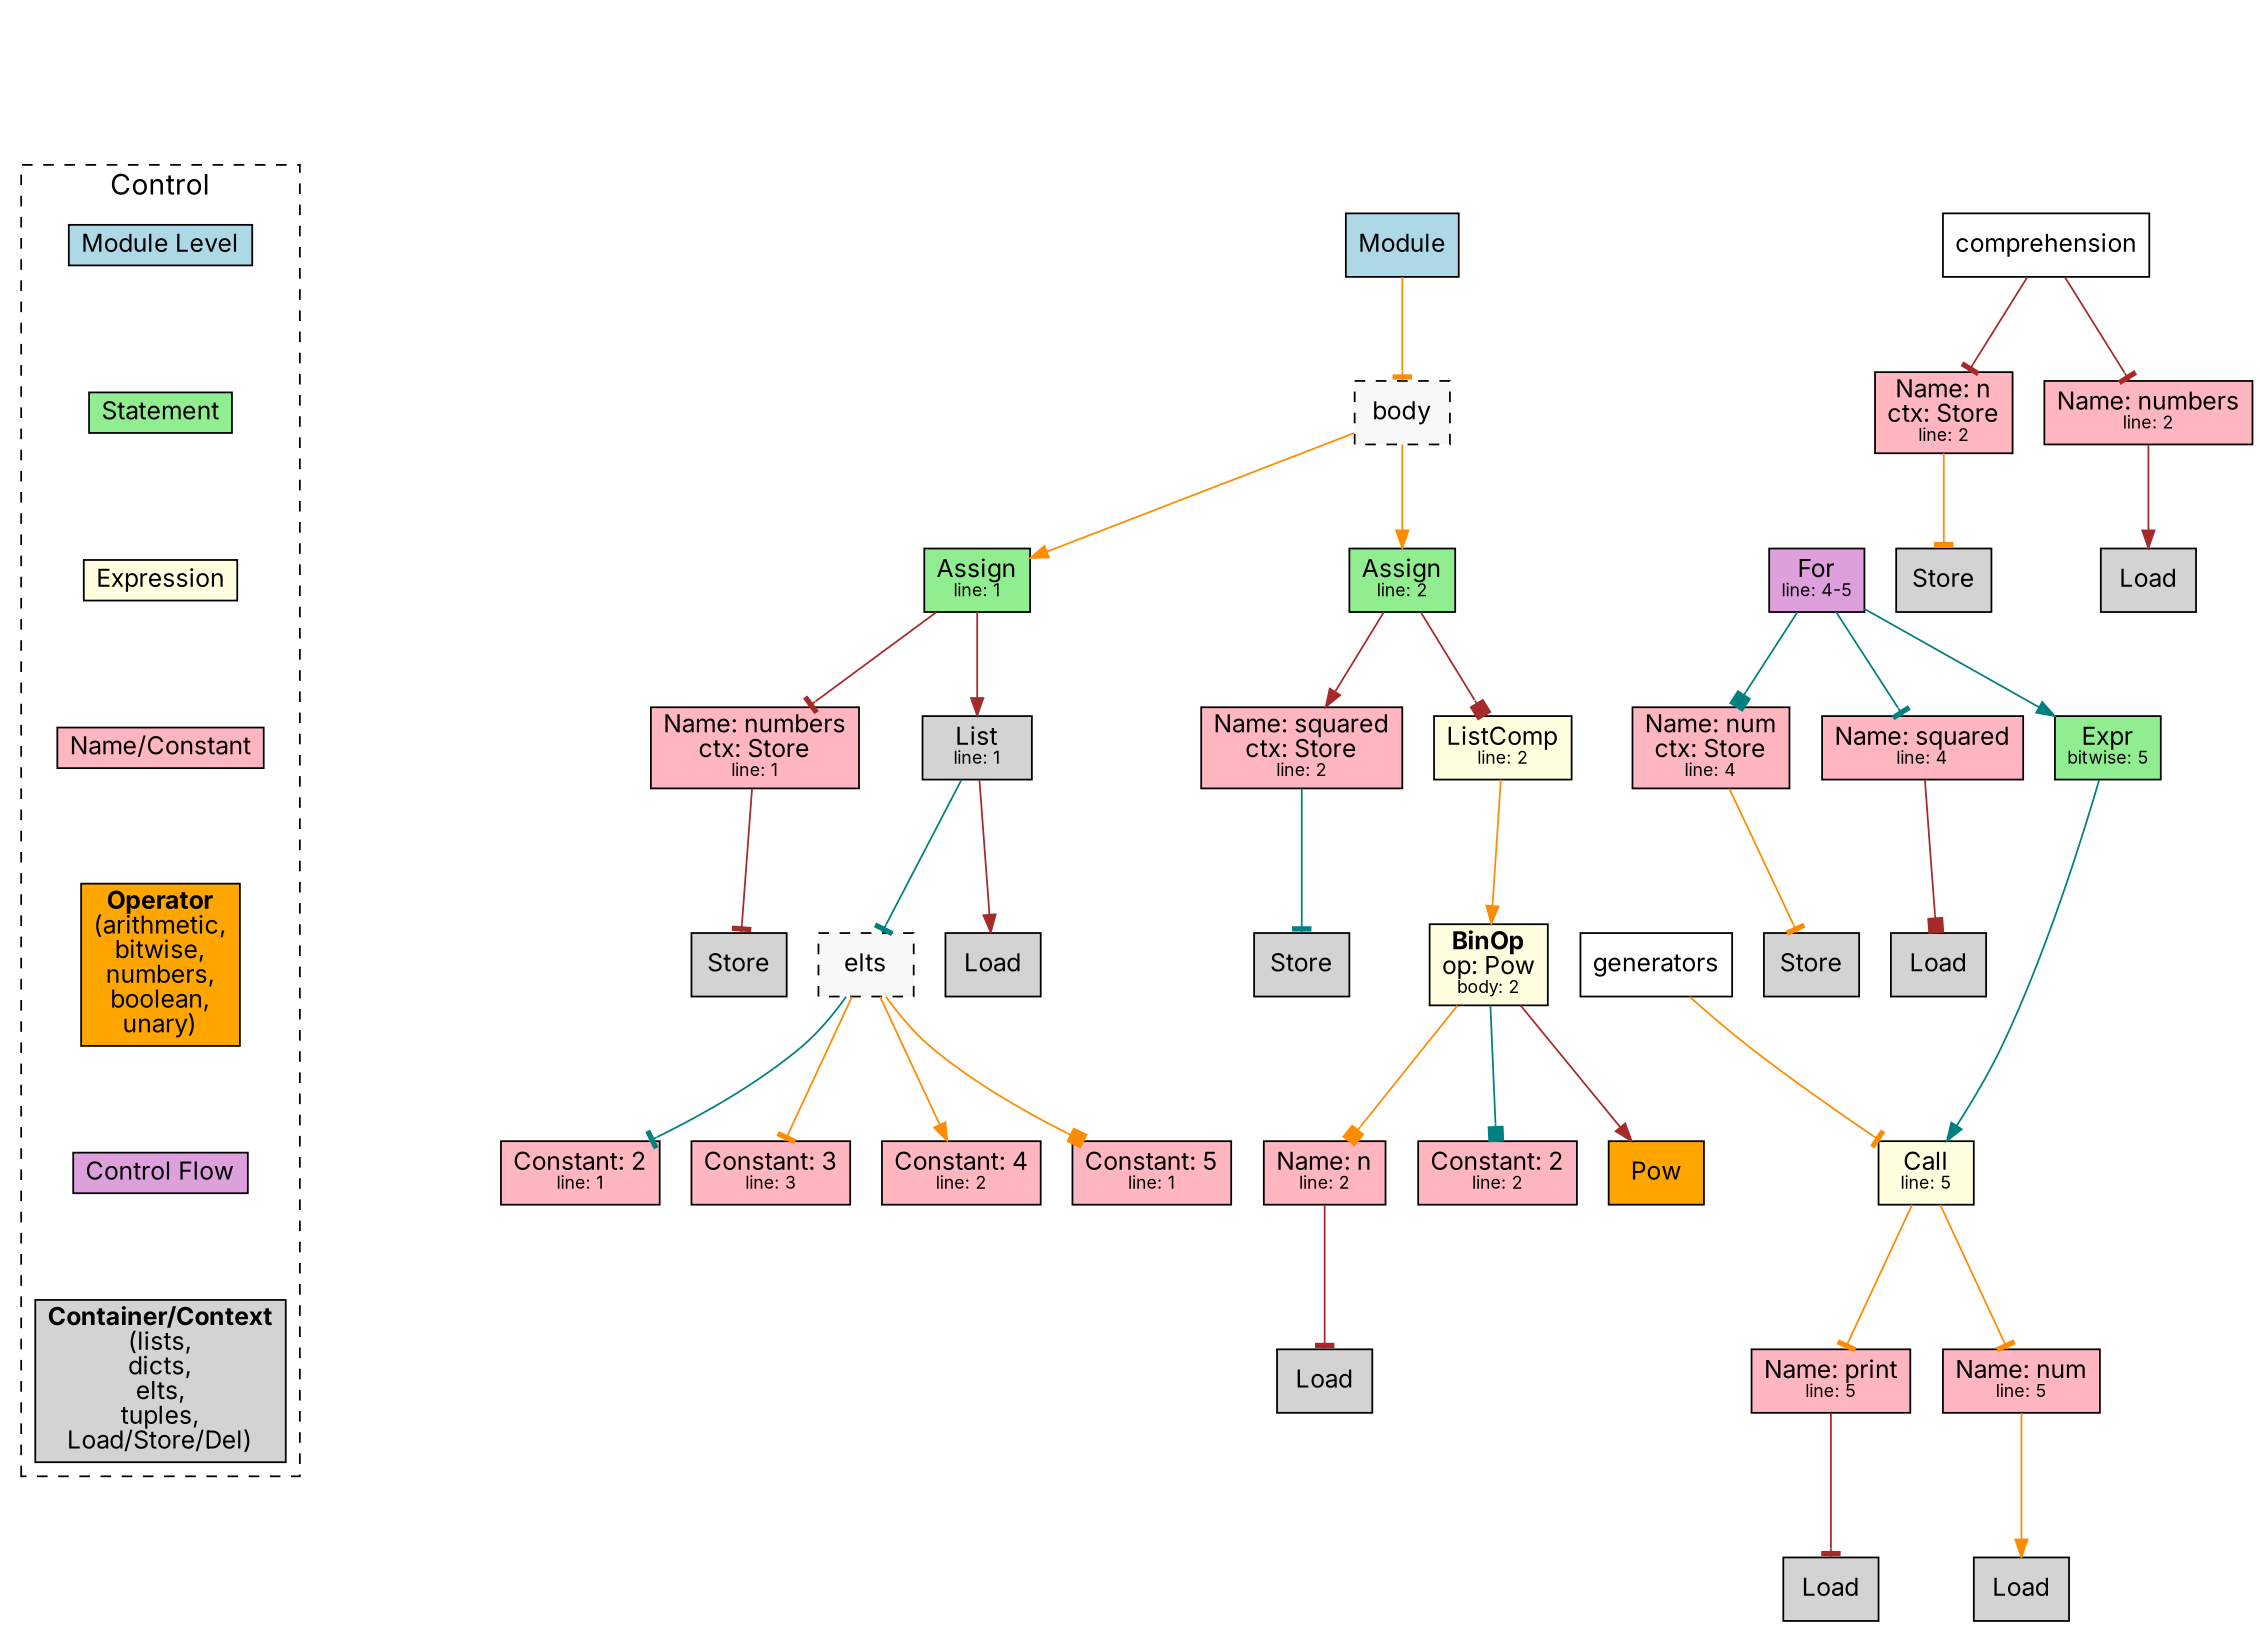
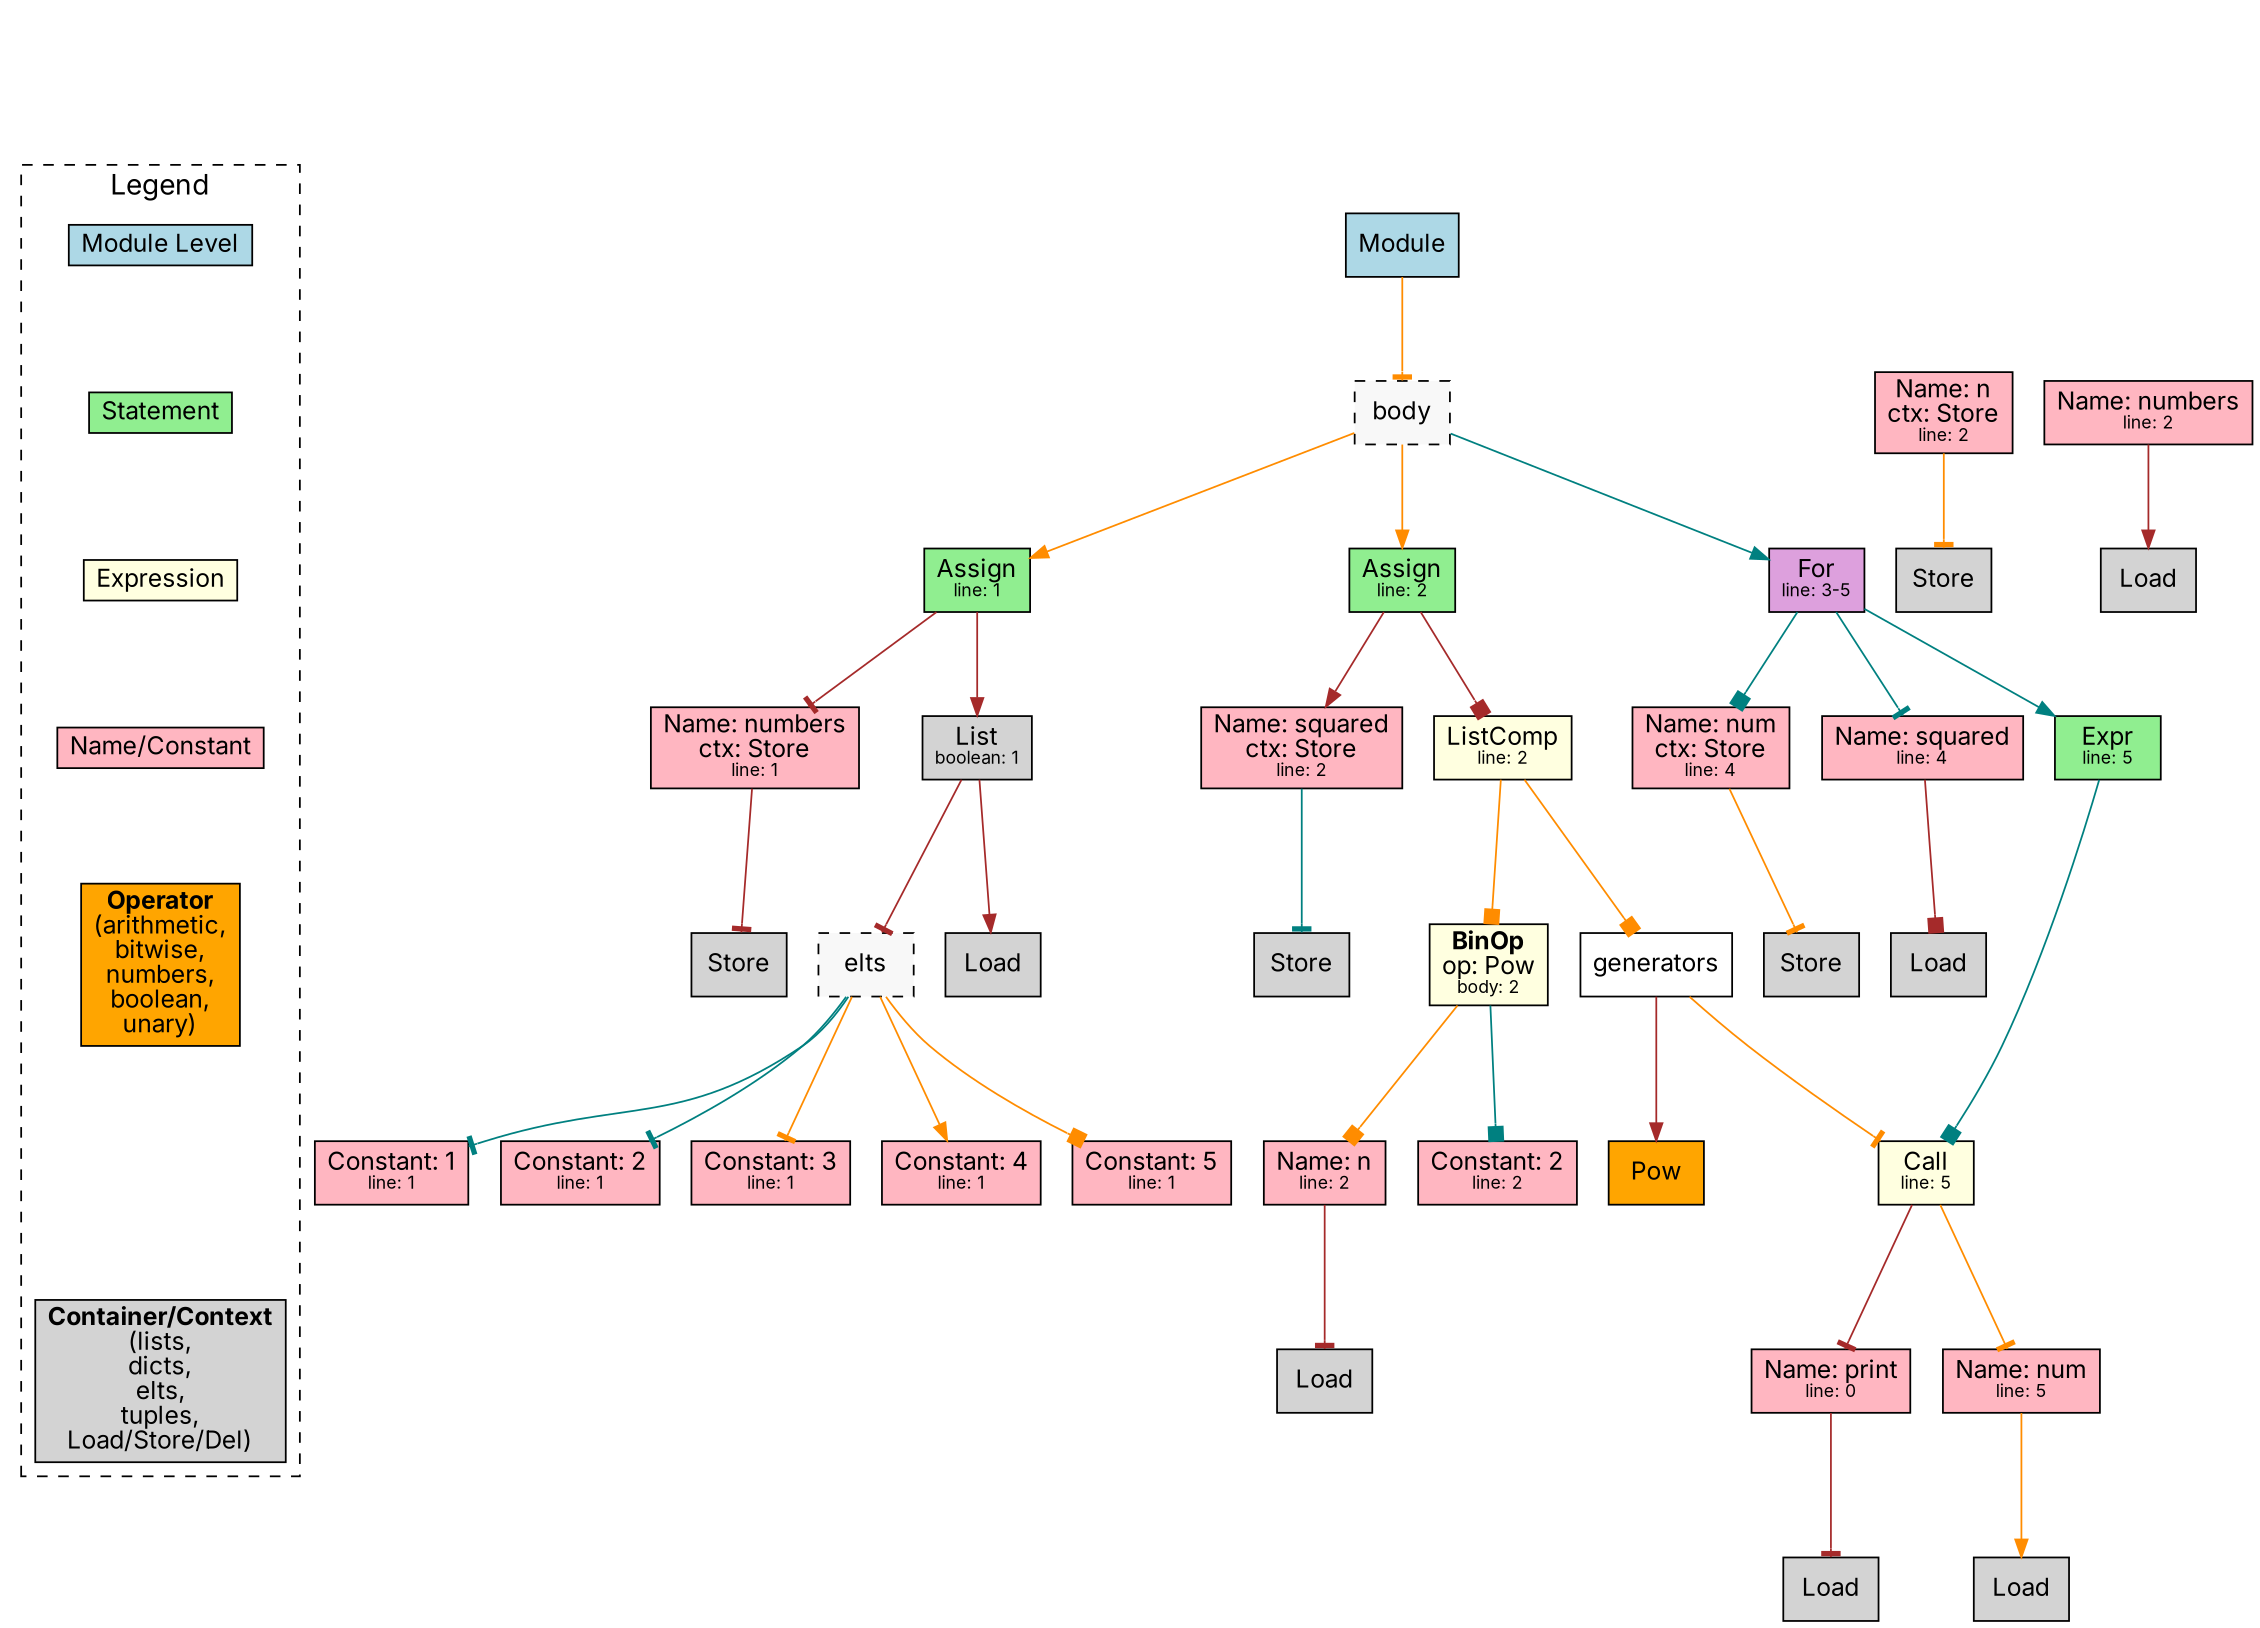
cluster "Control": label "Control" -> "Legend"
node "comprehension": removed
edge "body" -> "For": added
node "For": text "line: 4-5" -> "line: 3-5"
node "List": text "line: 1" -> "boolean: 1"
node "Expr": text "bitwise: 5" -> "line: 5"
edge "ListComp" -> "BinOp": arrowhead normal -> box
edge "ListComp" -> "generators": added
edge "List" -> "elts": color teal -> brown
edge "Expr" -> "Call": arrowhead normal -> box
edge "BinOp" -> "Pow": now "generators" -> "Pow"
node "Control Flow": removed
node "Constant: 1": added
node "Constant: 3": text "line: 3" -> "line: 1"
node "Constant: 4": text "line: 2" -> "line: 1"
edge "Call" -> "Name: print": color darkorange -> brown
node "Name: print": text "line: 5" -> "line: 0"
